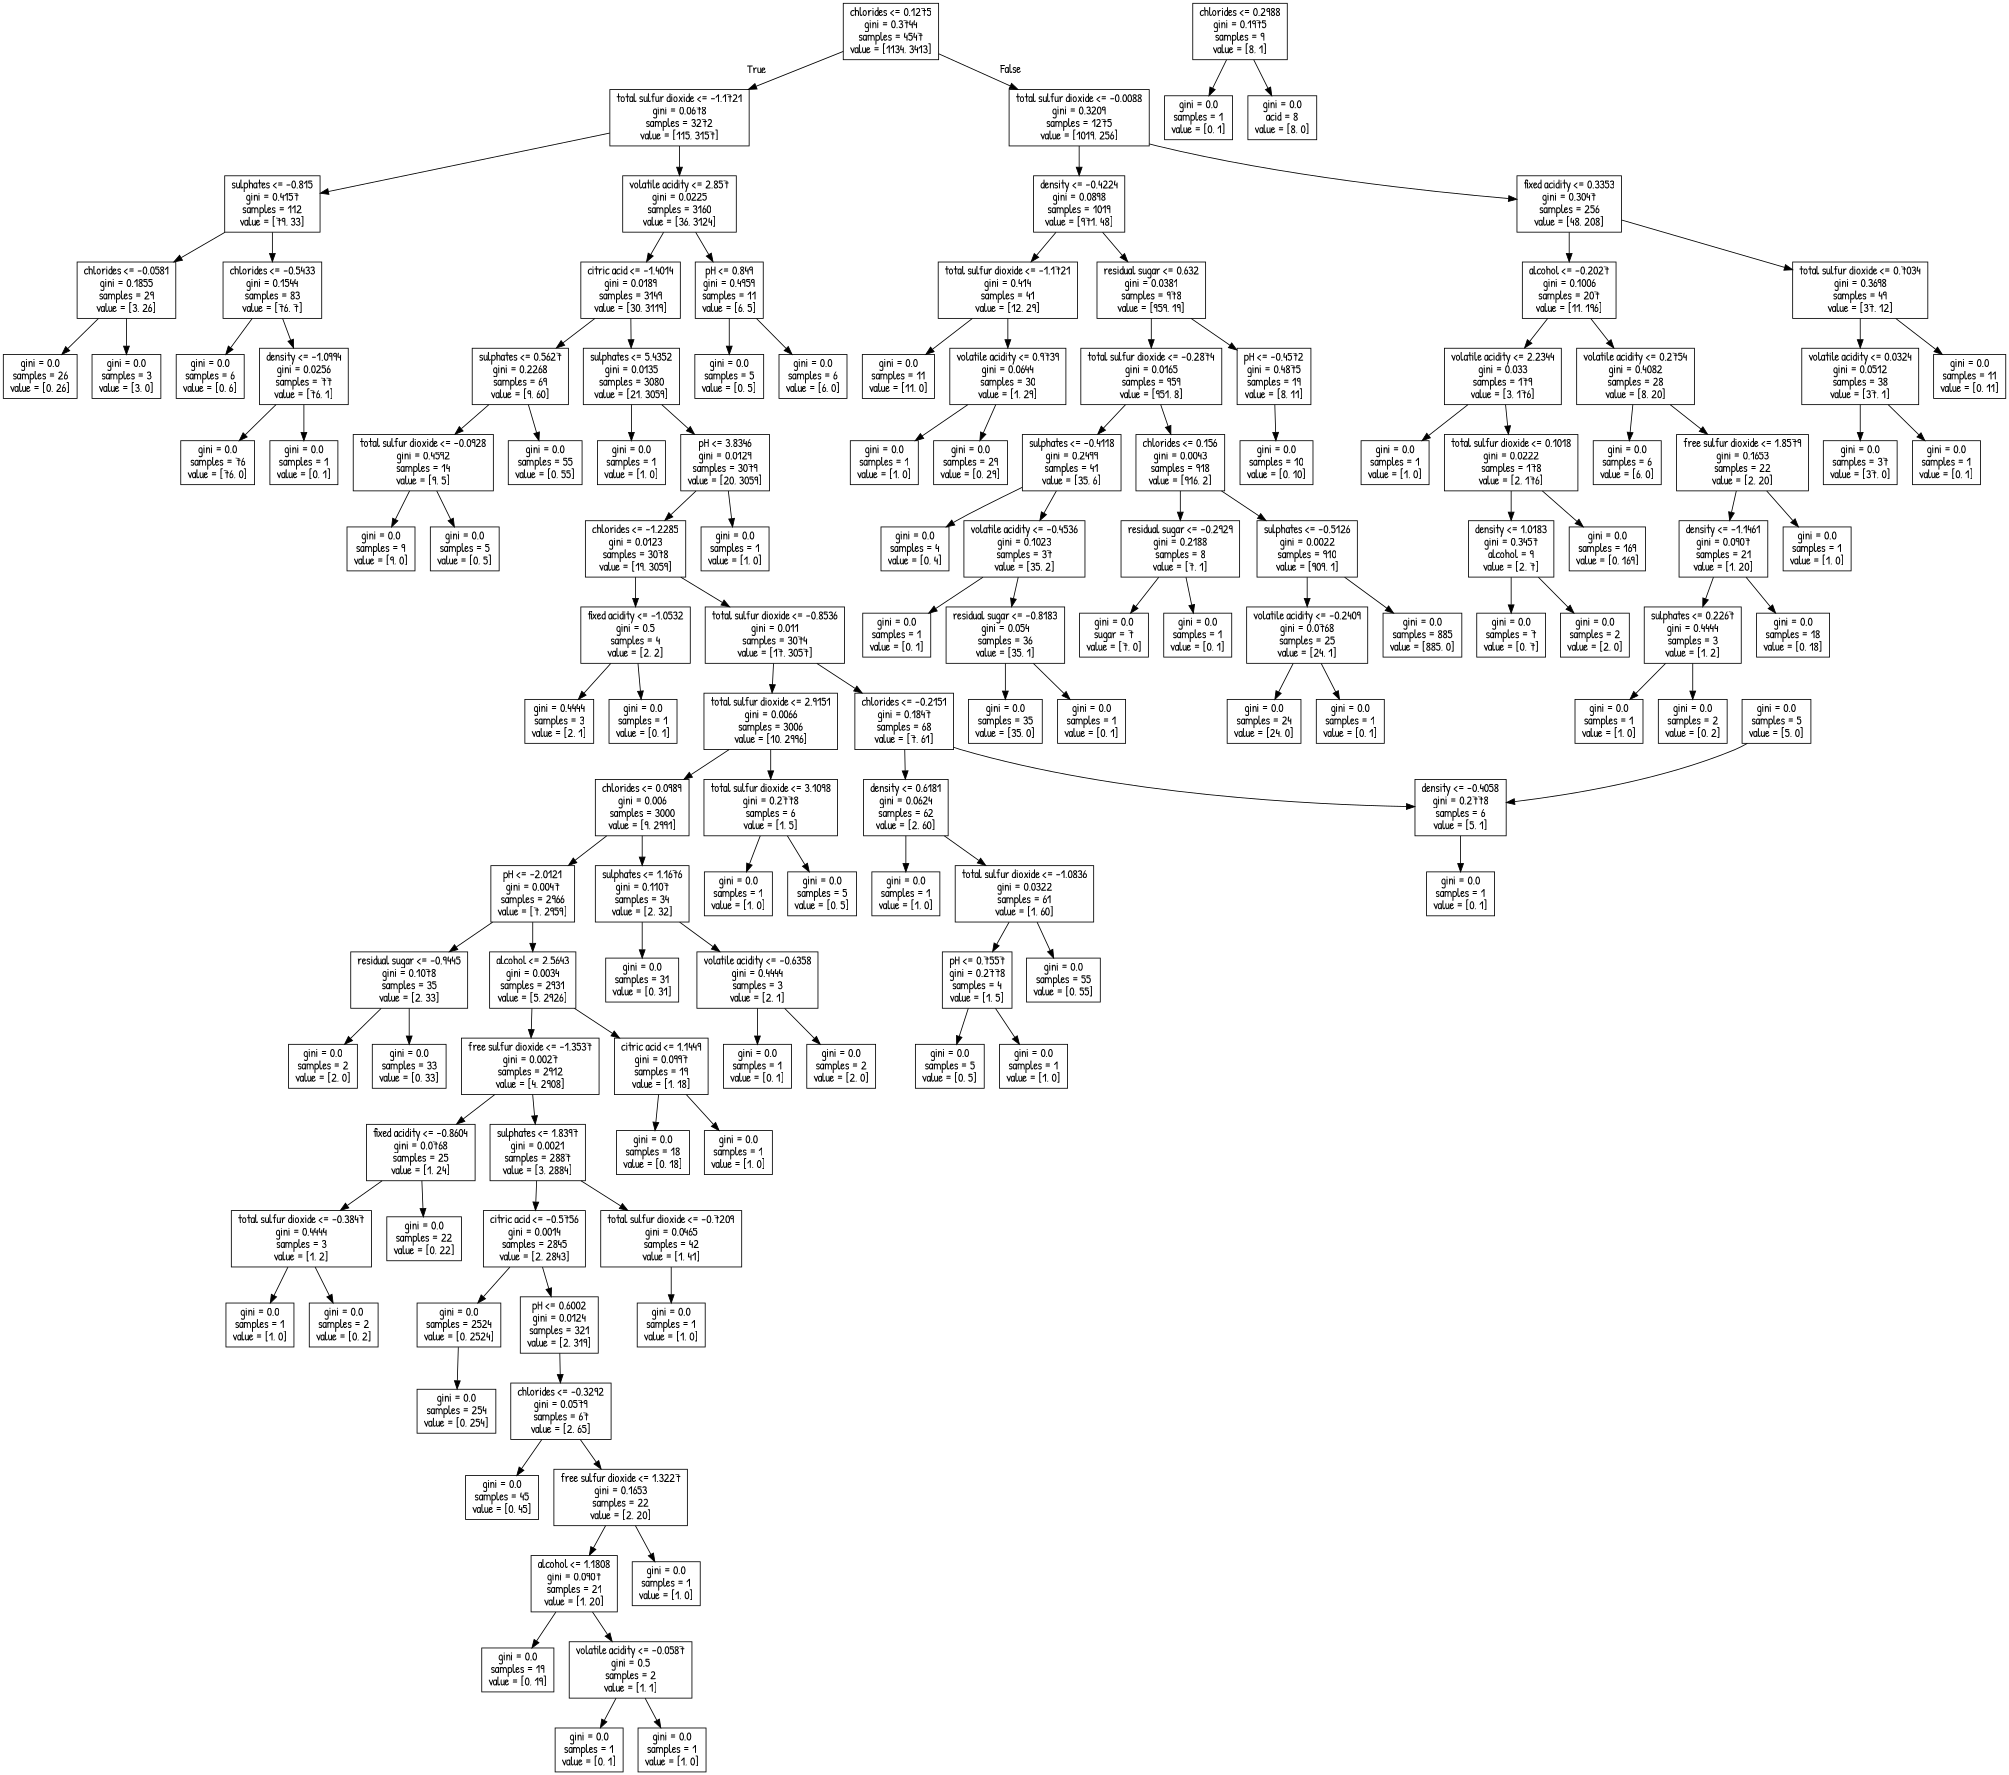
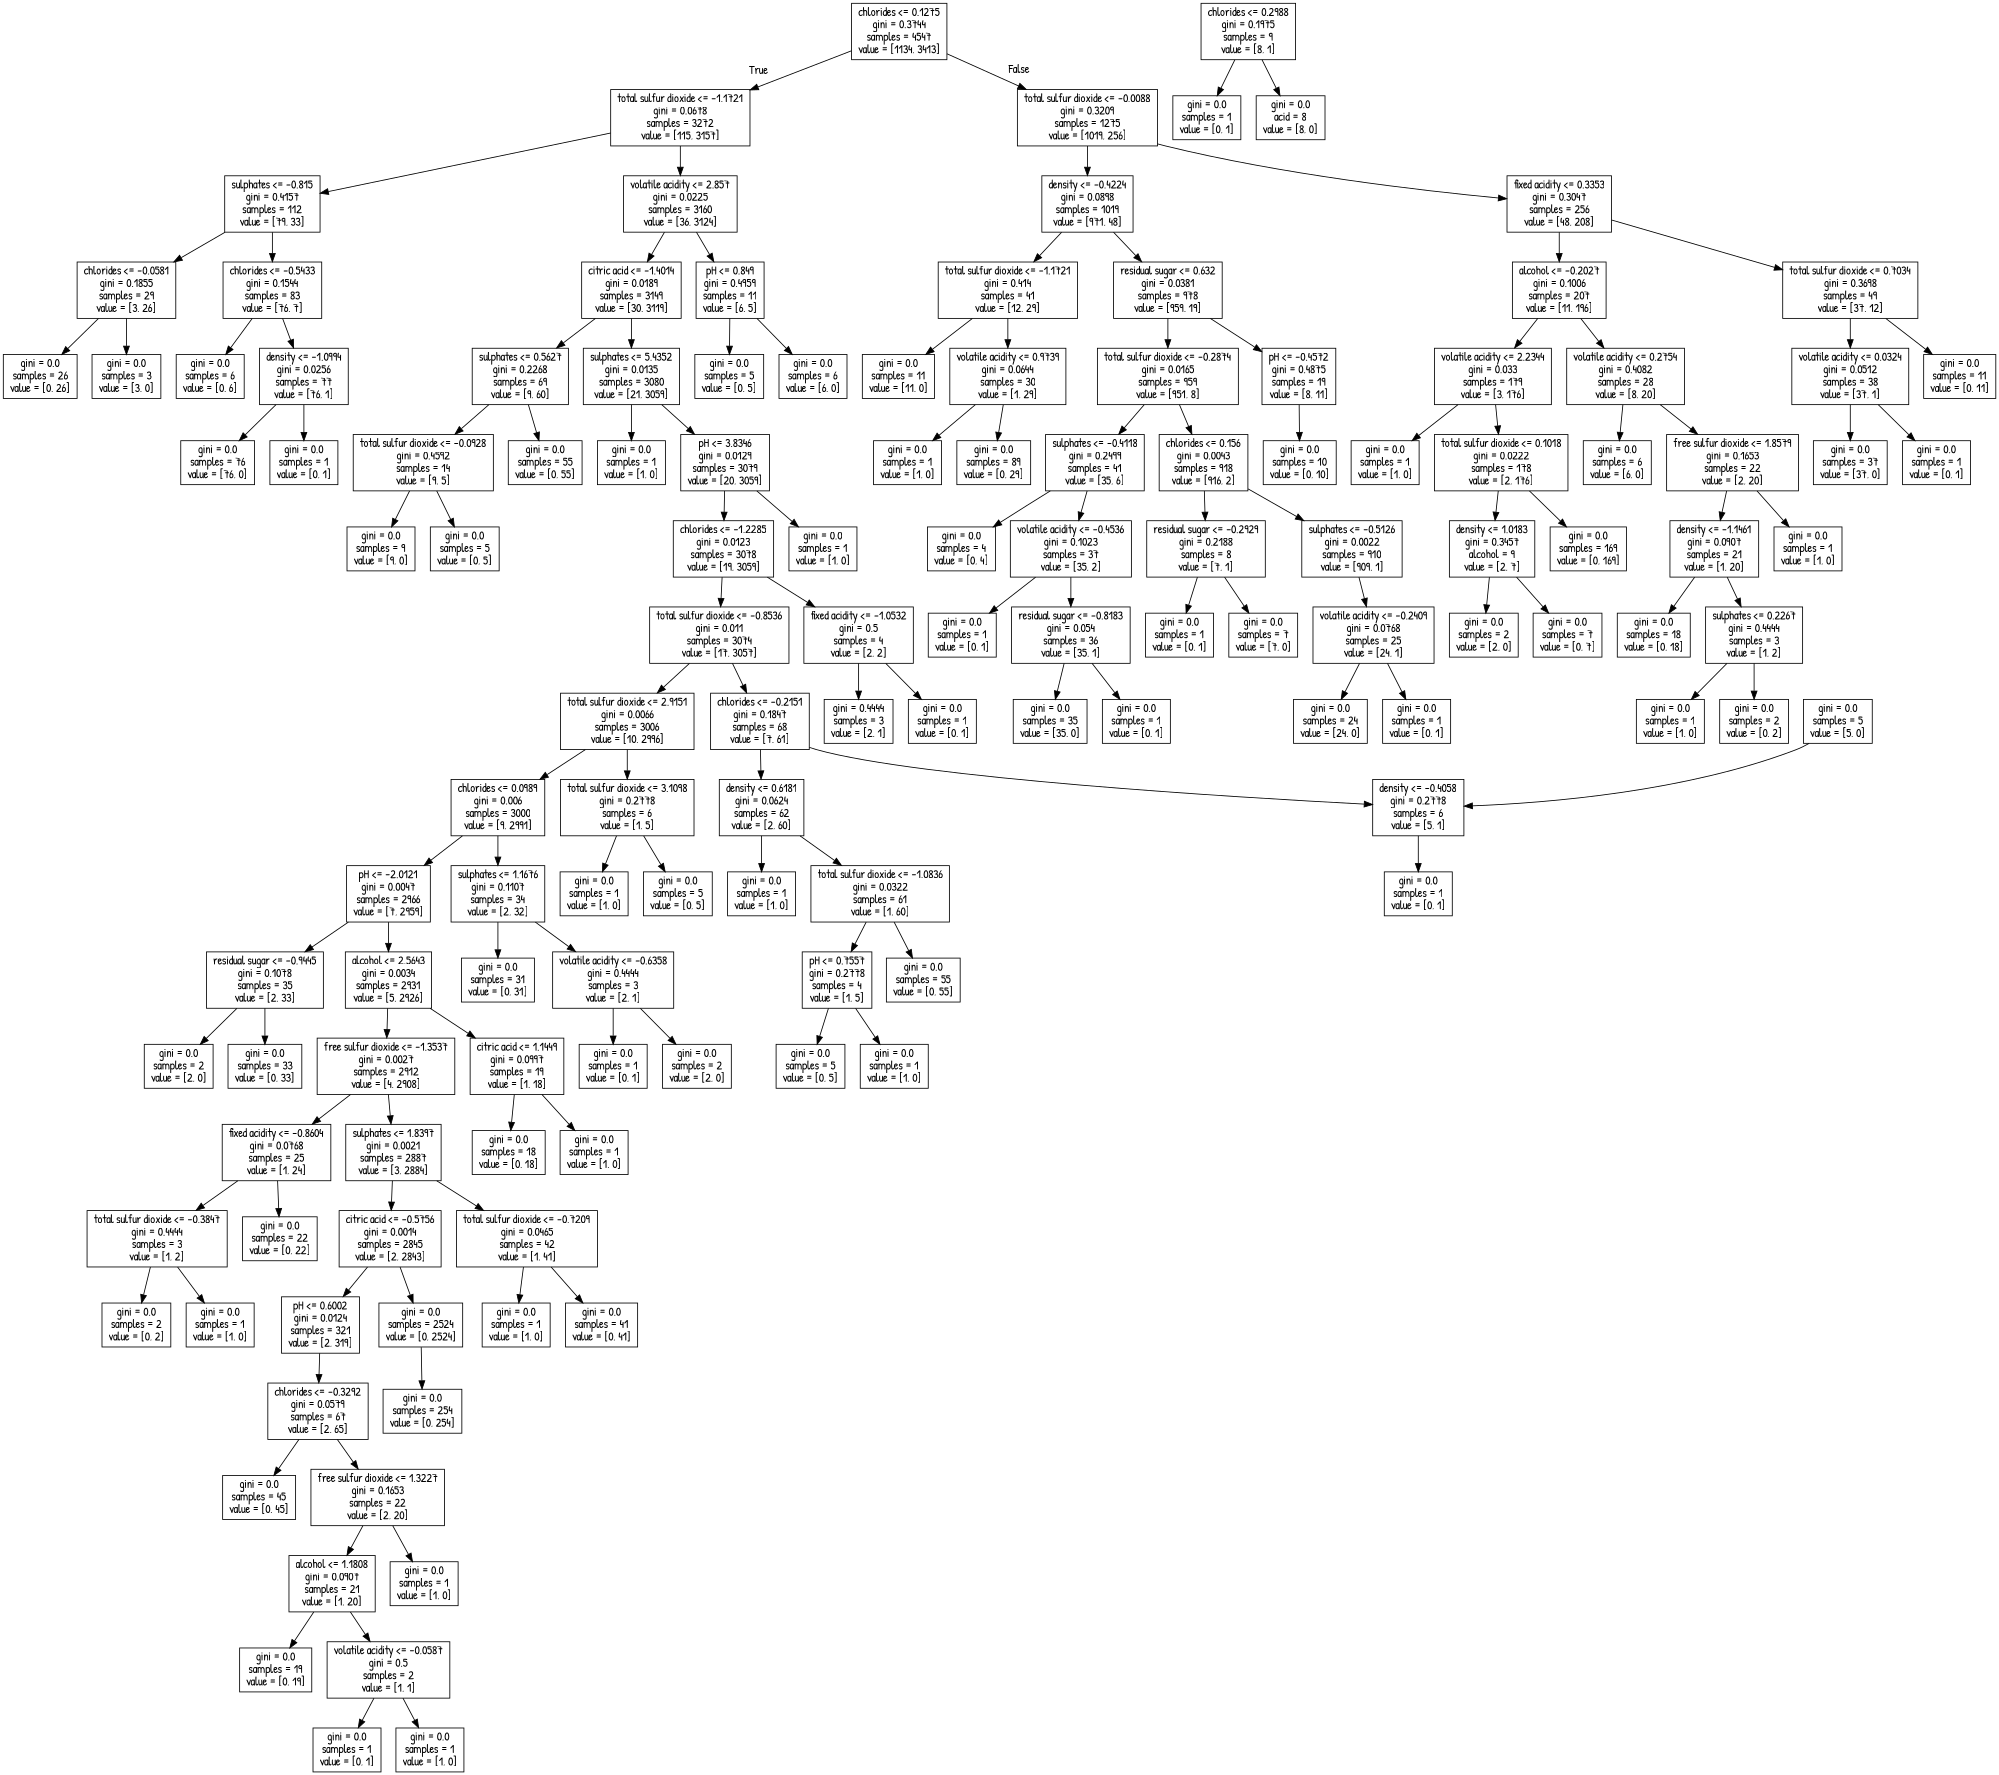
node "gini = 0.0 samples = 29 value = [0, 29]": label "gini = 0.0 samples = 29 value = [0, 29]" -> "gini = 0.0 samples = 89 value = [0, 29]"
node "gini = 0.0 sugar = 7 value = [7, 0]": label "gini = 0.0 sugar = 7 value = [7, 0]" -> "gini = 0.0 samples = 7 value = [7, 0]"
node "gini = 0.0 samples = 885 value = [885, 0]": removed
node "gini = 0.0 samples = 41 value = [0, 41]": added
